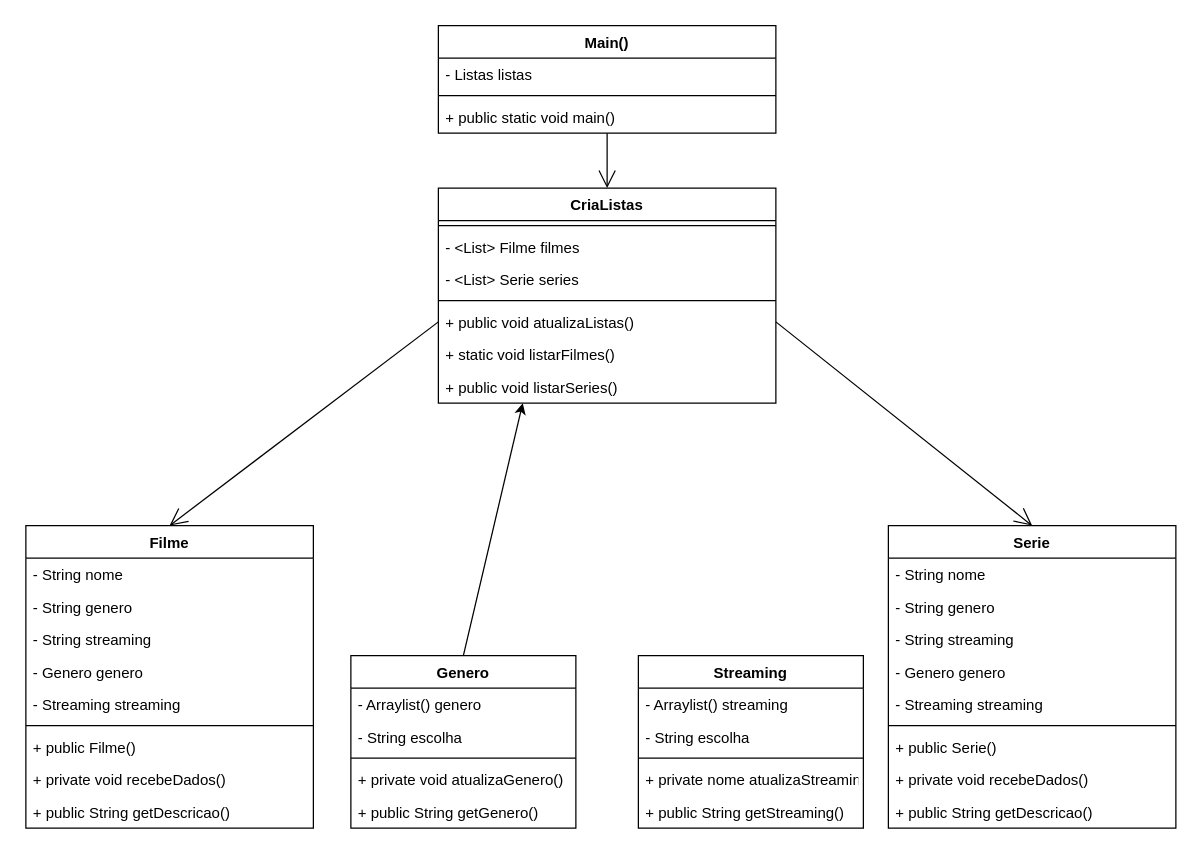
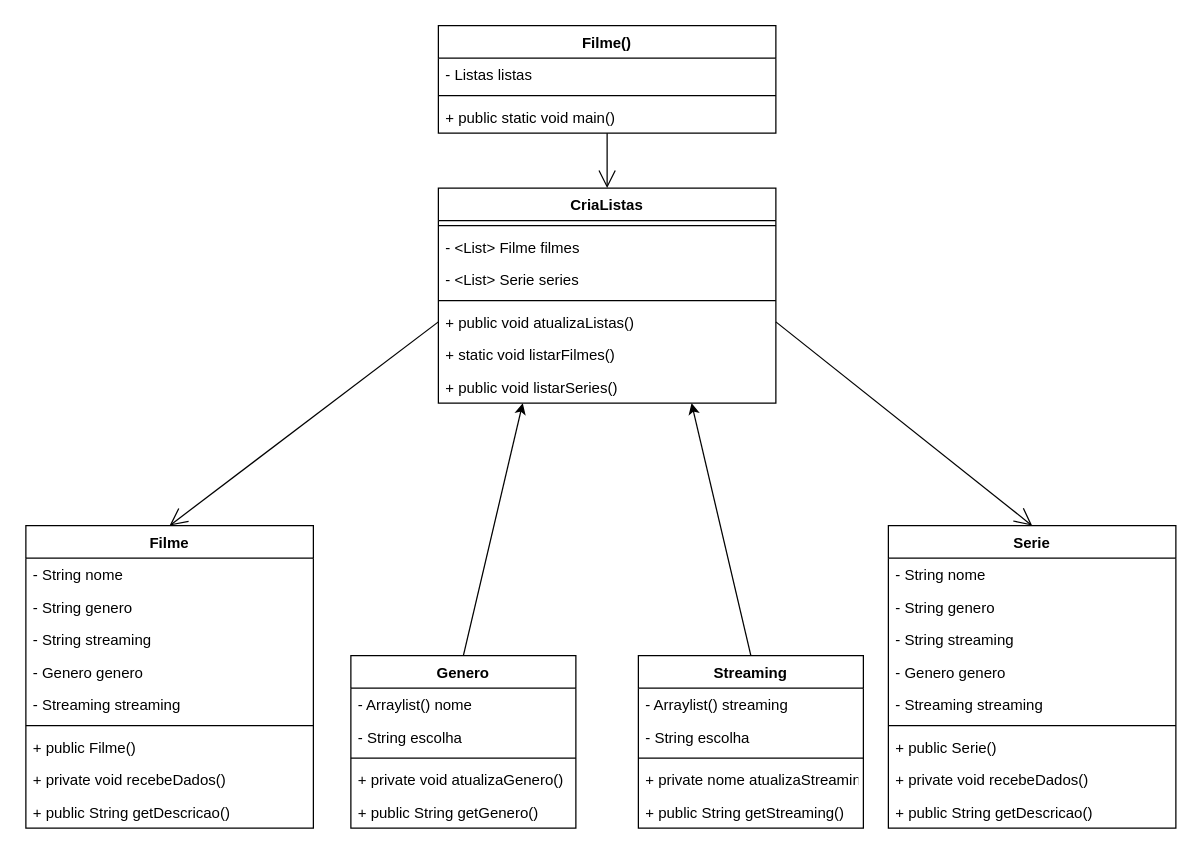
node "Main()": label "Main()" -> "Filme()"
edge "Streaming" -> "CriaListas": added
node "- Arraylist() genero": label "- Arraylist() genero" -> "- Arraylist() nome"
